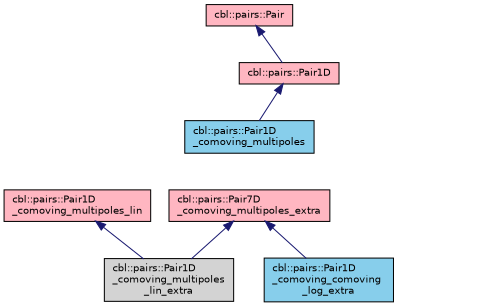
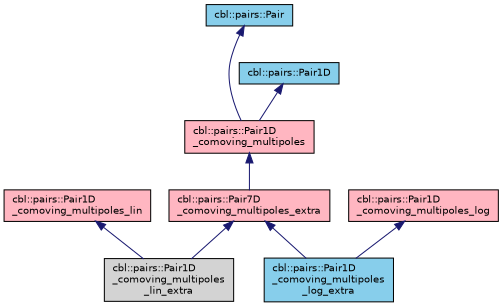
node "cbl::pairs::Pair": fillcolor lightpink -> skyblue
edge "cbl::pairs::Pair1D" -> "cbl::pairs::Pair": now "cbl::pairs::Pair1D _comoving_multipoles" -> "cbl::pairs::Pair"
node "cbl::pairs::Pair1D": fillcolor lightpink -> skyblue
node "cbl::pairs::Pair1D _comoving_multipoles": fillcolor skyblue -> lightpink
edge "cbl::pairs::Pair7D _comoving_multipoles_extra" -> "cbl::pairs::Pair1D _comoving_multipoles": added
node "cbl::pairs::Pair1D _comoving_multipoles_log": added
node "cbl::pairs::Pair1D _comoving_comoving _log_extra": label "cbl::pairs::Pair1D _comoving_comoving _log_extra" -> "cbl::pairs::Pair1D _comoving_multipoles _log_extra"
